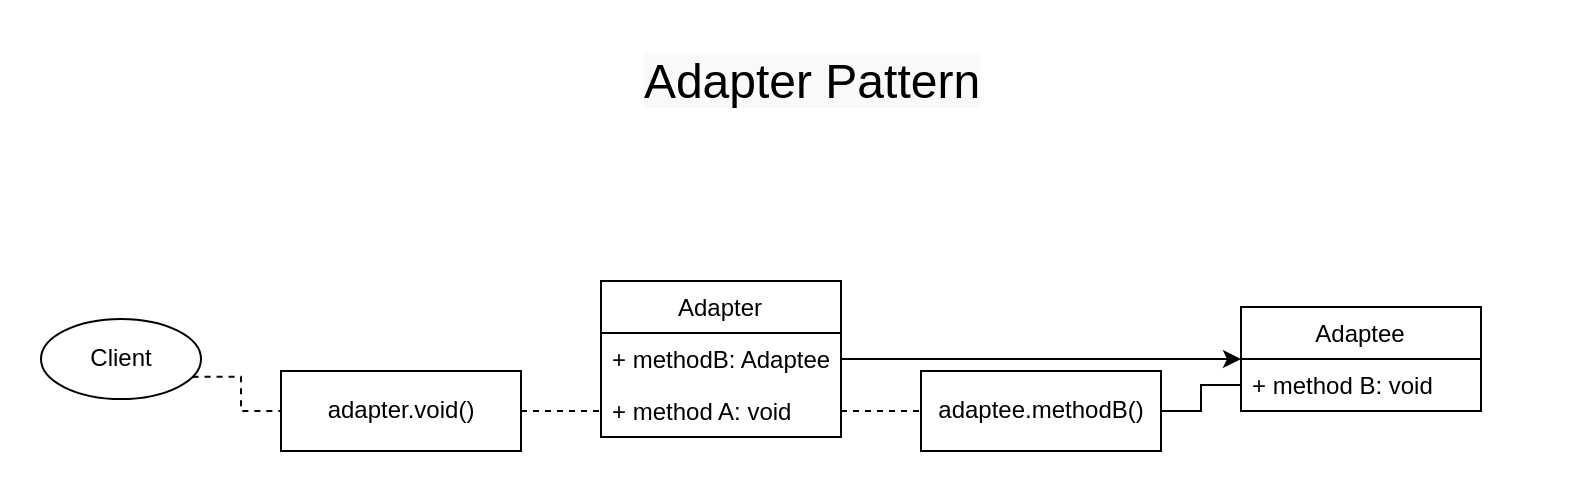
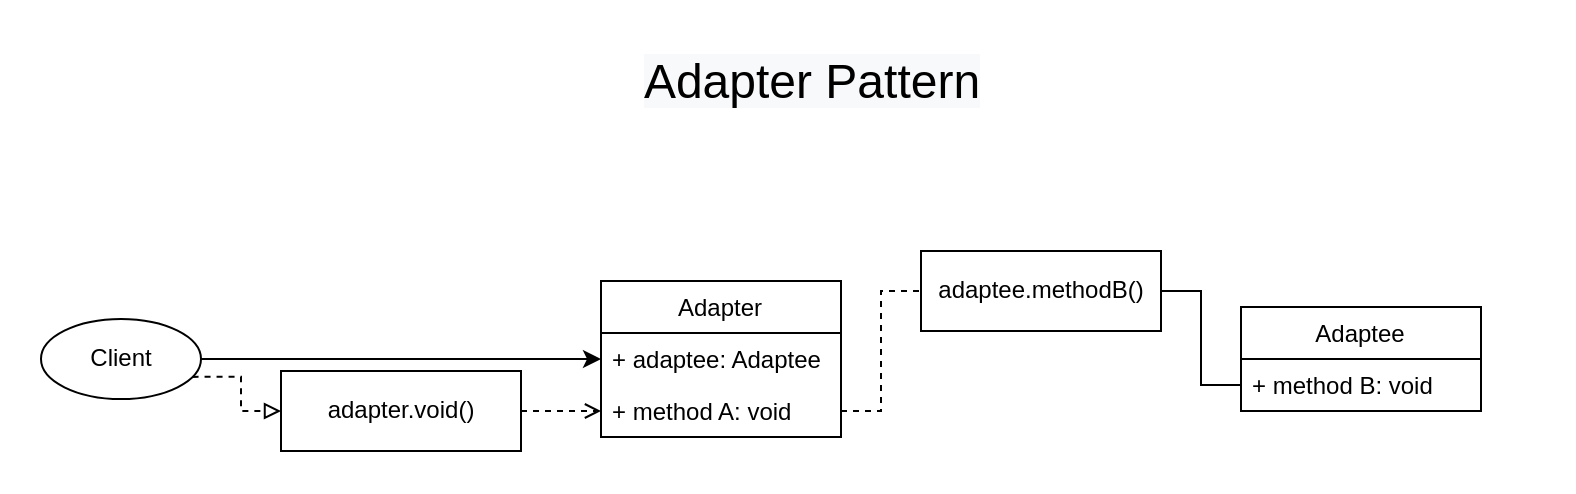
edge "Client" -> "Adapter": added
edge "Adapter" -> "Adaptee": removed
node "+ methodB: Adaptee": label "+ methodB: Adaptee" -> "+ adaptee: Adaptee"
edge "Client" -- "adapter.void()": arrowhead none -> block
edge "adapter.void()" -- "+ method A: void": arrowhead none -> open
node "adaptee.methodB()": moved (1041, 411) -> (1041, 291)
